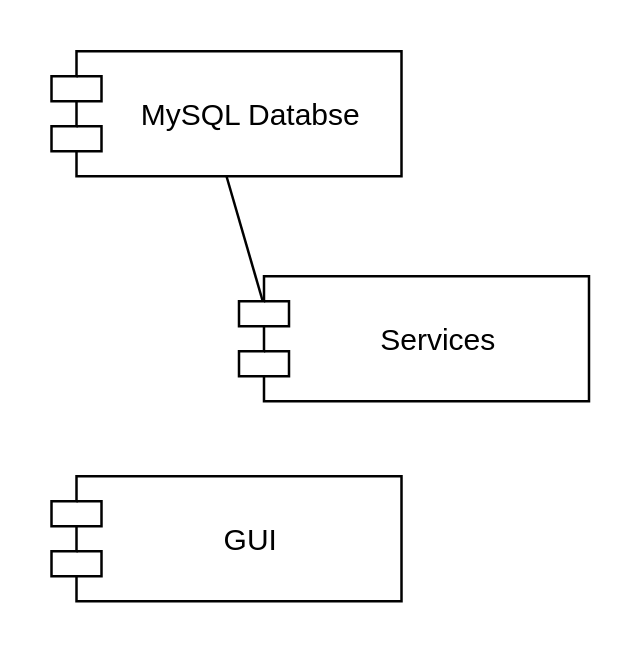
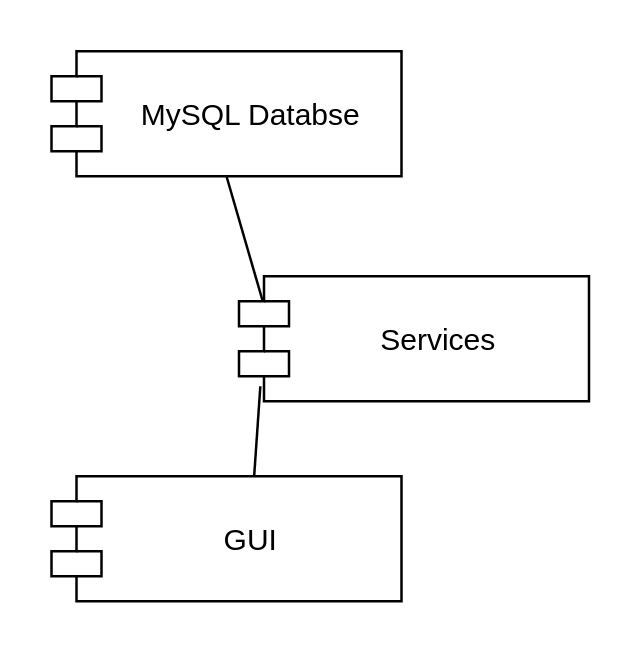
edge "Services" -- "GUI": added
